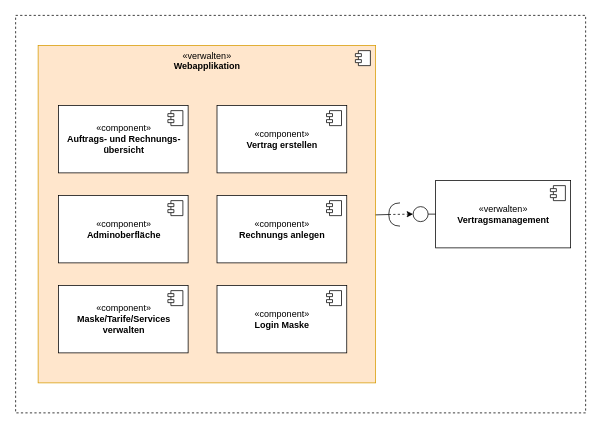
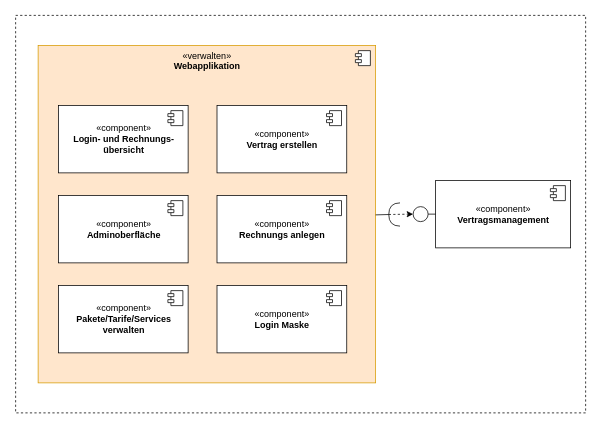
node "«component» Auftrags- und Rechnungs- übersicht": label "«component» Auftrags- und Rechnungs- übersicht" -> "«component» Login- und Rechnungs- übersicht"
node "«verwalten» Vertragsmanagement": label "«verwalten» Vertragsmanagement" -> "«component» Vertragsmanagement"
node "«component» Maske/Tarife/Services verwalten": label "«component» Maske/Tarife/Services verwalten" -> "«component» Pakete/Tarife/Services verwalten"
